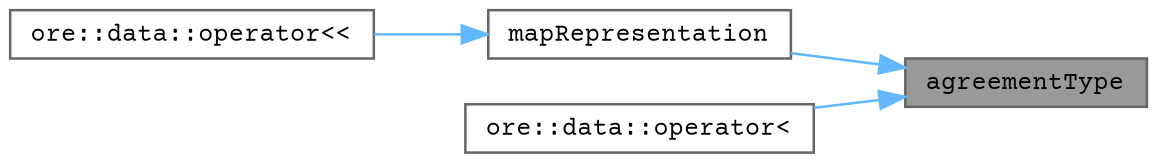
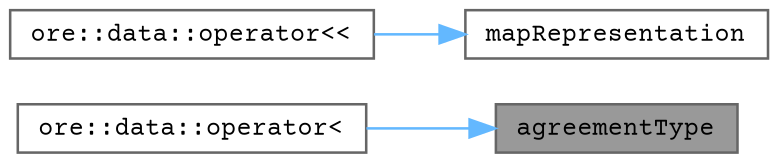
edge "mapRepresentation" -> "agreementType": removed
